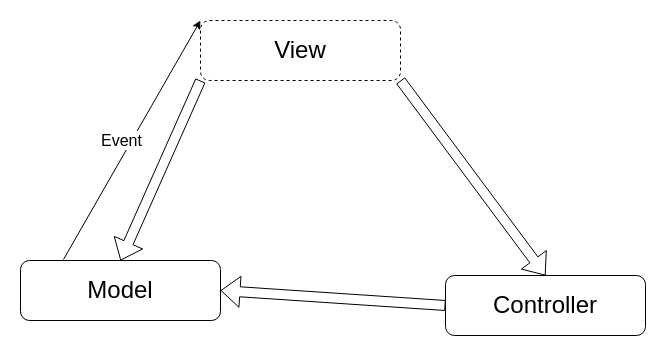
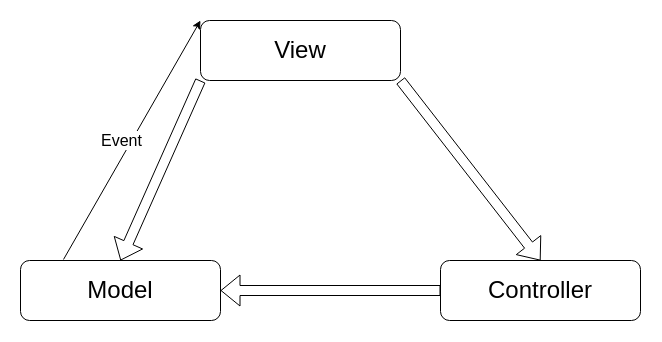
node "View": style dashed -> solid
node "Controller": moved (546, 306) -> (541, 291)
